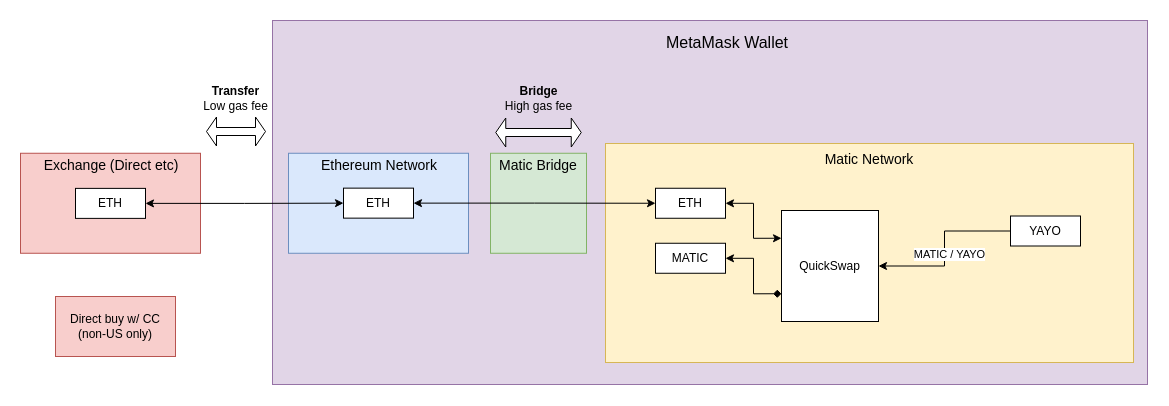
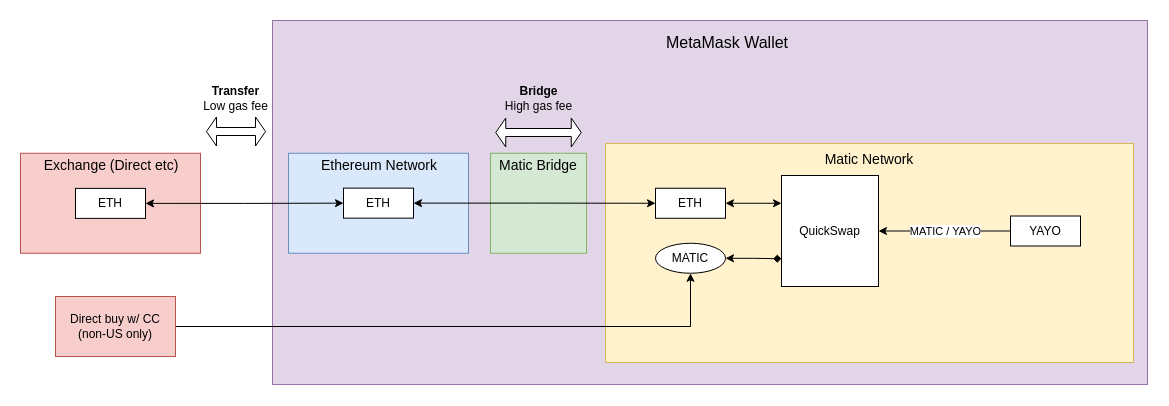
node "MATIC": shape rectangle -> ellipse
node "QuickSwap": moved (830, 266) -> (830, 231)
edge "Direct buy w/ CC (non-US only)" -> "MATIC": added
